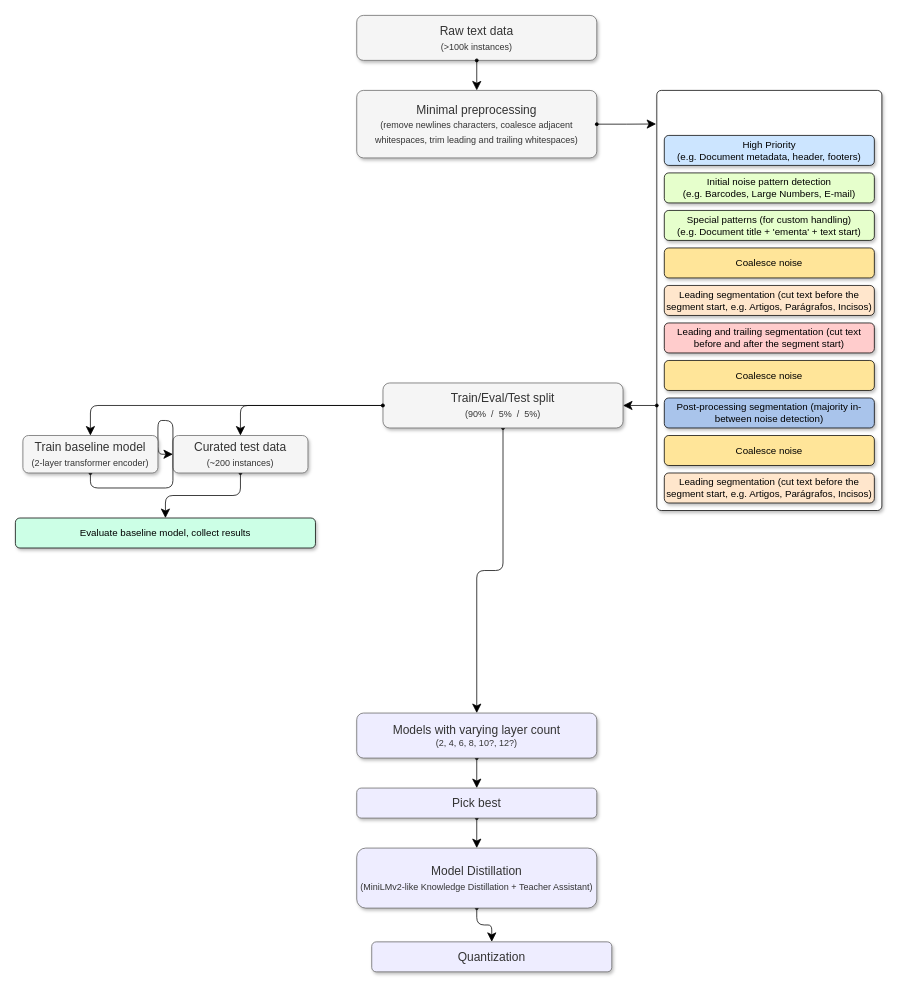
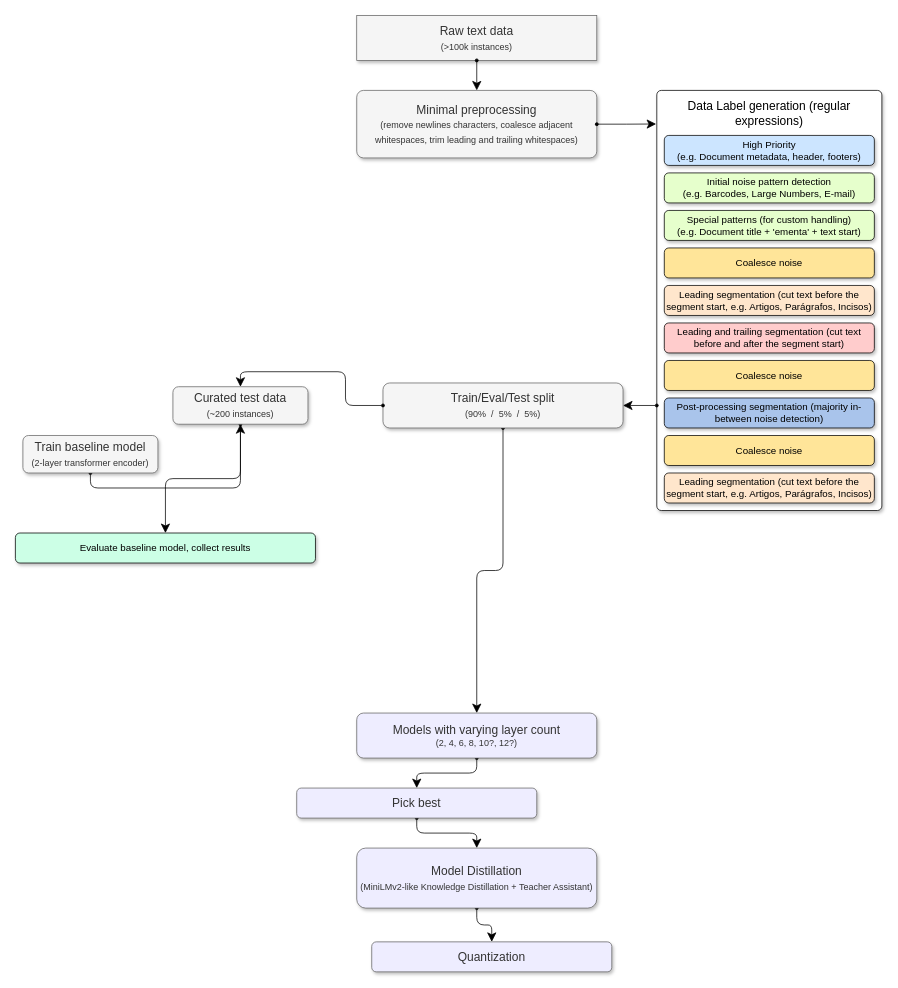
node "Raw text data (>100k instances)": shape rounded rectangle -> rectangle
node "Data Label generation (regular expressions)": added
edge "Train/Eval/Test split (90% / 5% / 5%)" -- "Train baseline model (2-layer transformer encoder)": removed
node "Curated test data (~200 instances)": moved (240, 454) -> (240, 405)
node "Evaluate baseline model, collect results": moved (165, 533) -> (165, 548)
node "Pick best": moved (477, 803) -> (417, 803)
